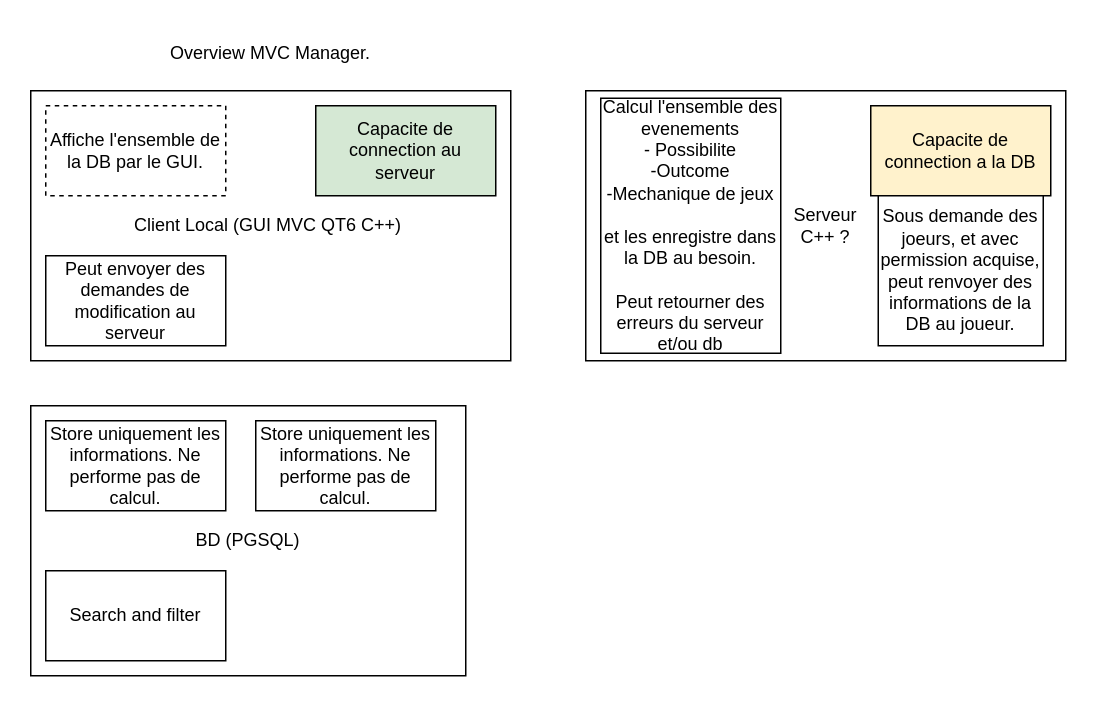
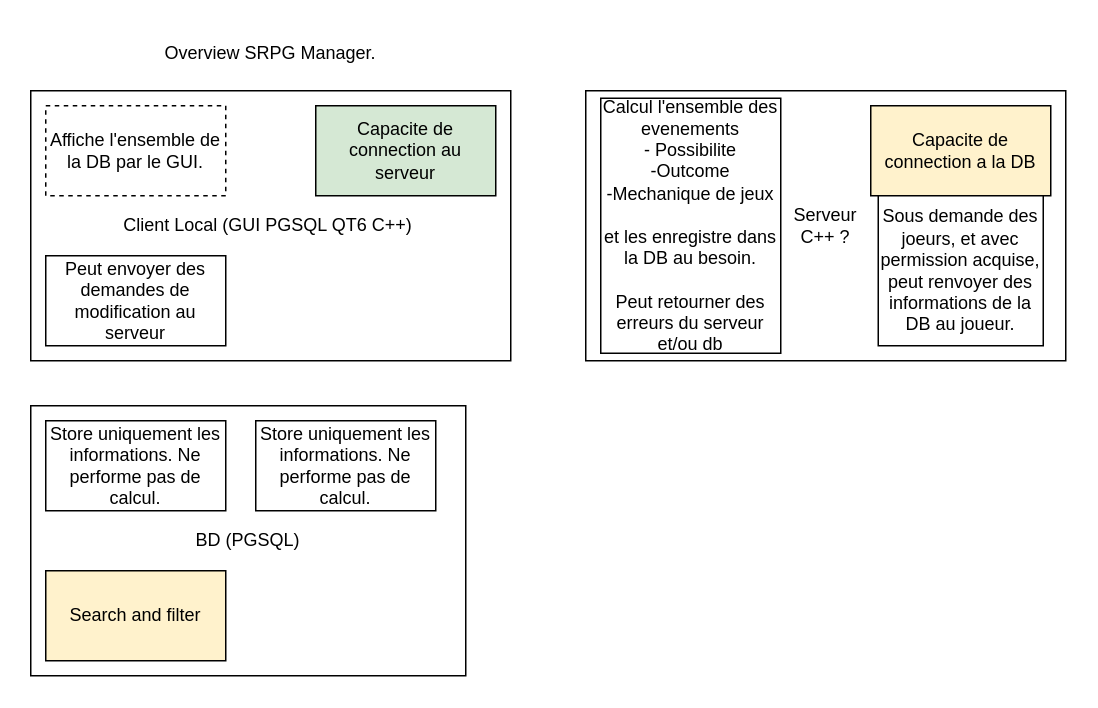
node "Overview MVC Manager.": label "Overview MVC Manager." -> "Overview SRPG Manager."
node "Client Local (GUI MVC QT6 C++)": label "Client Local (GUI MVC QT6 C++)" -> "Client Local (GUI PGSQL QT6 C++)"
node "Search and filter": fillcolor #ffffff -> #fff2cc
